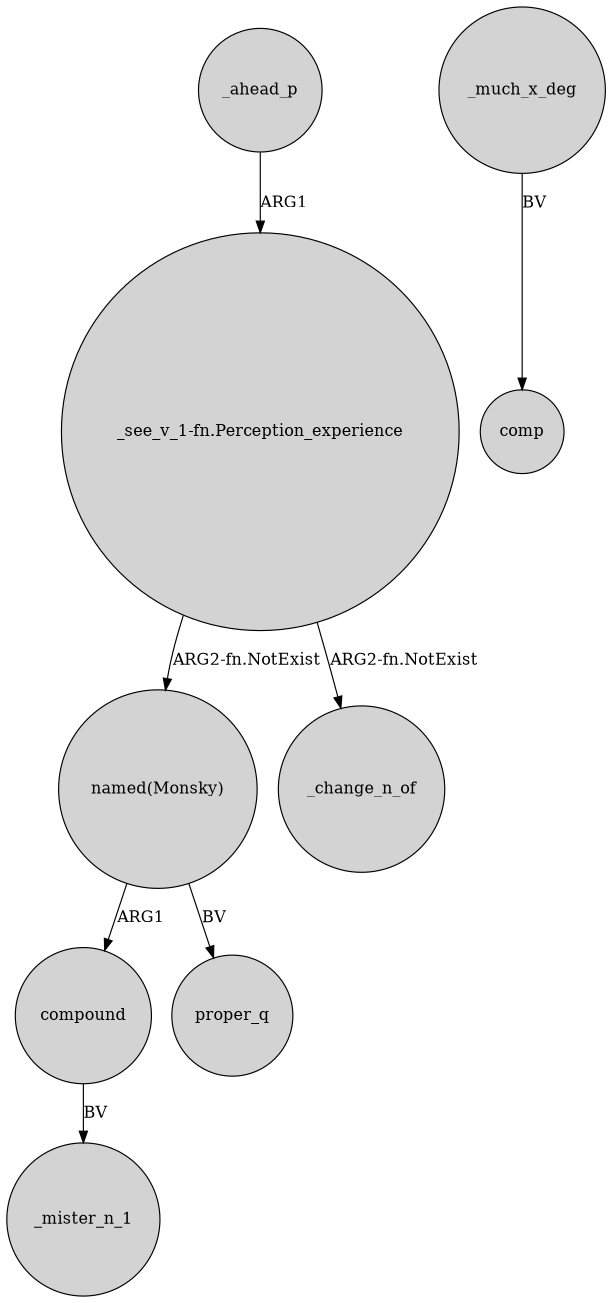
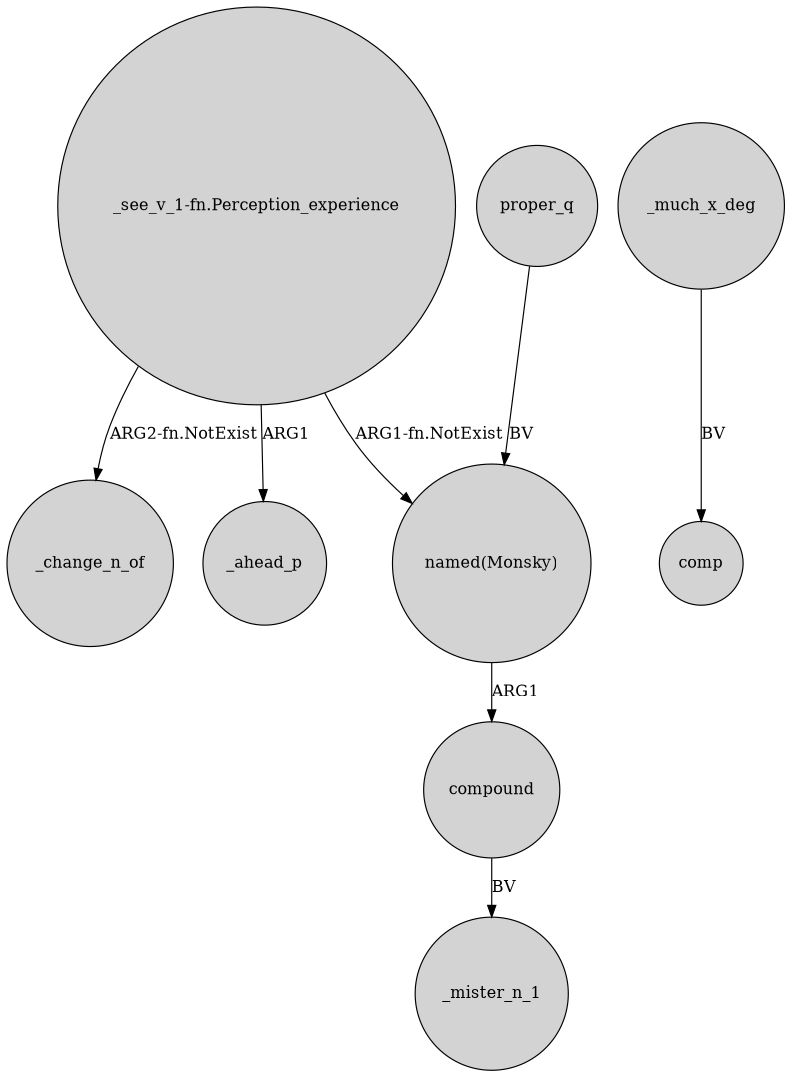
edge "_ahead_p" -> "_see_v_1-fn.Perception_experience": reversed
edge "_see_v_1-fn.Perception_experience" -> "named(Monsky)": label "ARG2-fn.NotExist" -> "ARG1-fn.NotExist"
edge "named(Monsky)" -> "proper_q": reversed
